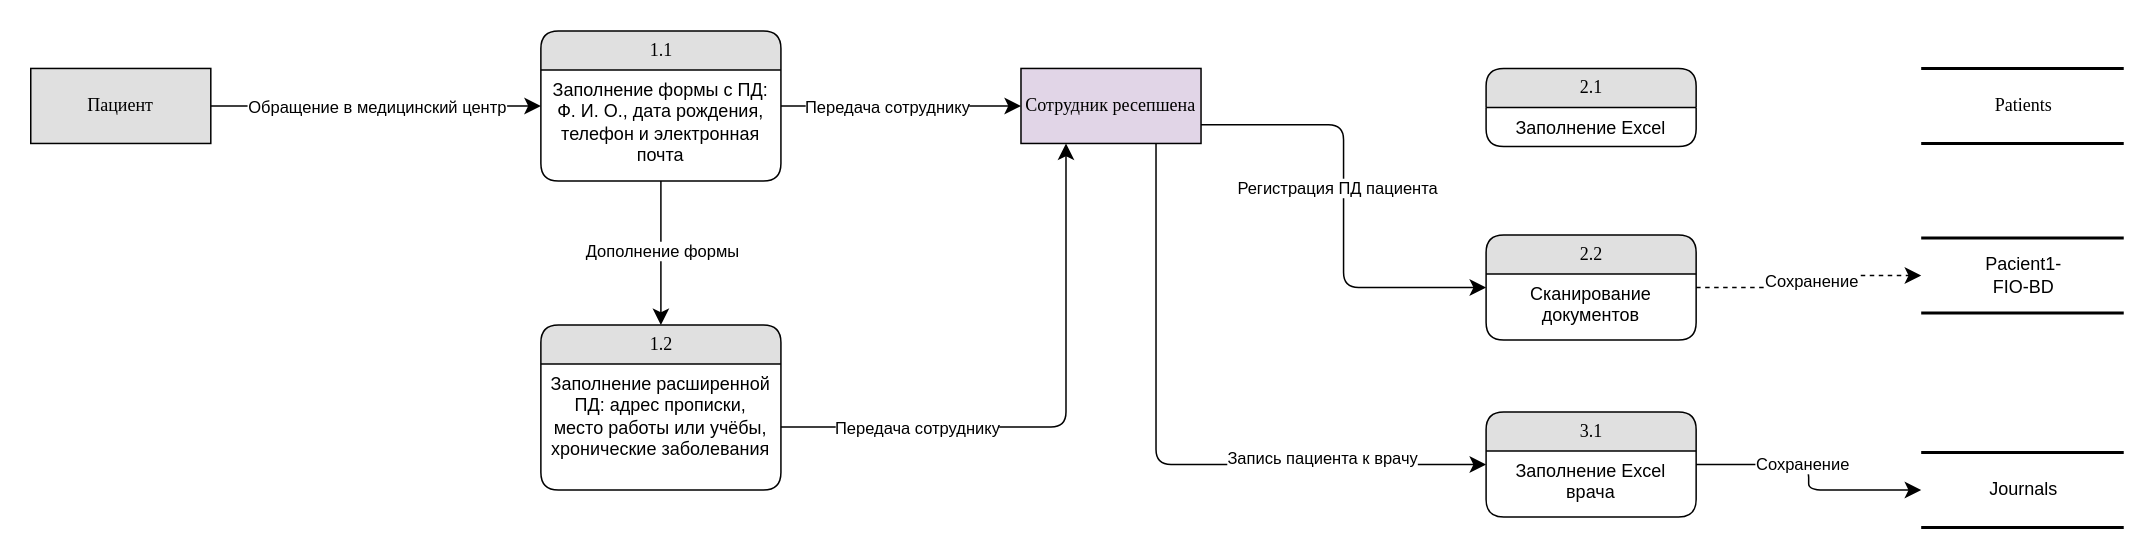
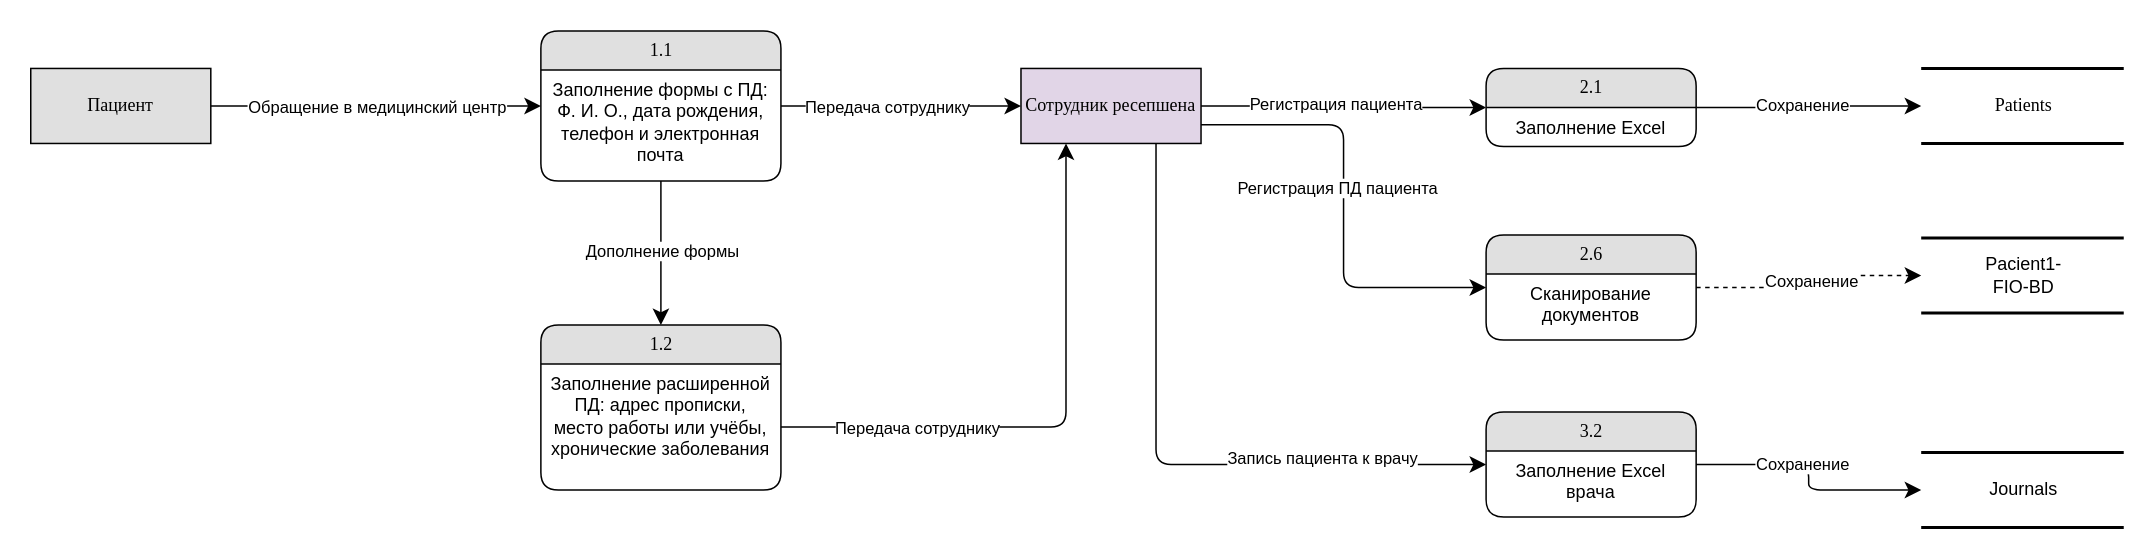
edge "Сотрудник ресепшена" -> "2.1": added, label "Регистрация пациента"
edge "2.1" -> "Patients": added, label "Сохранение"
node "2.2": label "2.2" -> "2.6"
node "3.1": label "3.1" -> "3.2"
